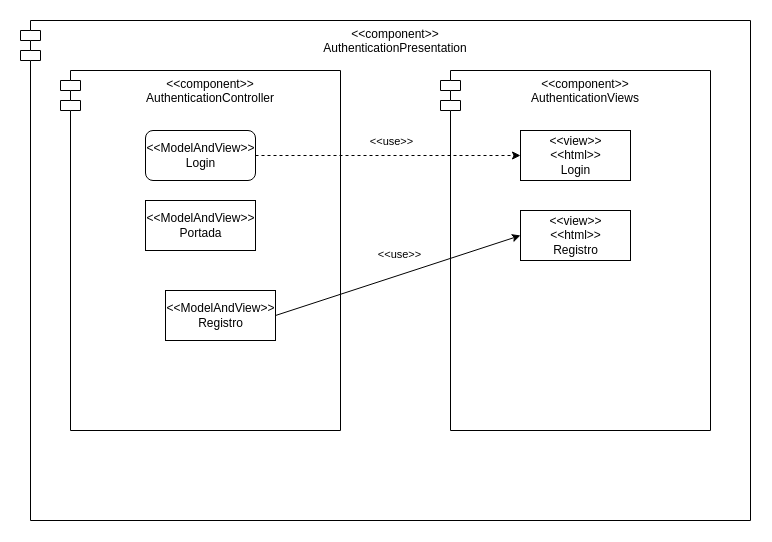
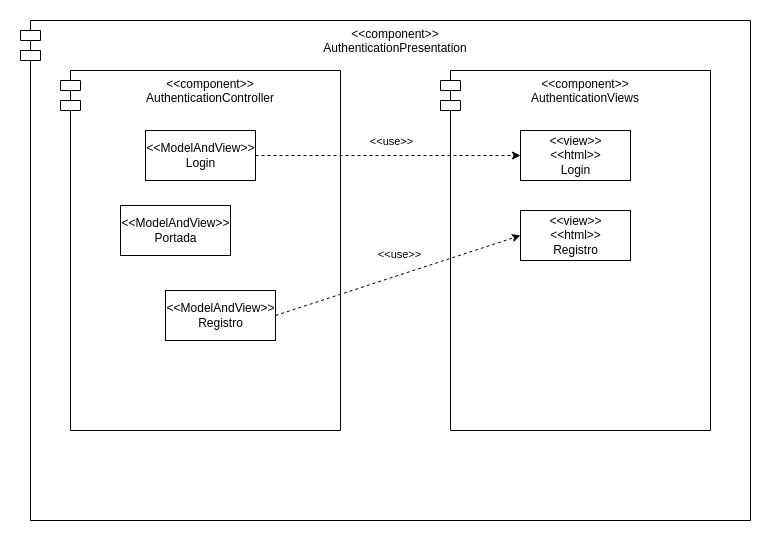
node "<<ModelAndView>> Login": shape rounded rectangle -> rectangle
node "<<ModelAndView>> Portada": moved (201, 226) -> (176, 231)
edge "<<ModelAndView>> Registro" -> "<<view>> <<html>> Registro": style solid -> dashed
